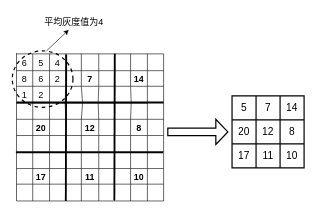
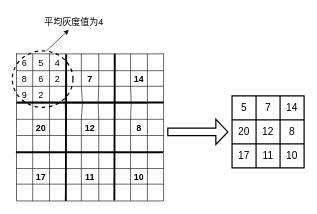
node "1": label "1" -> "9"
